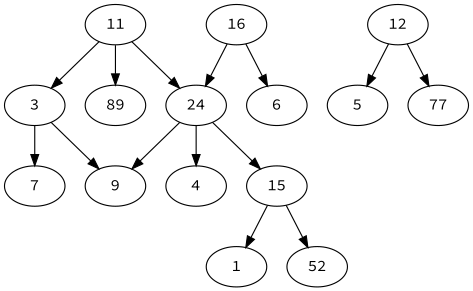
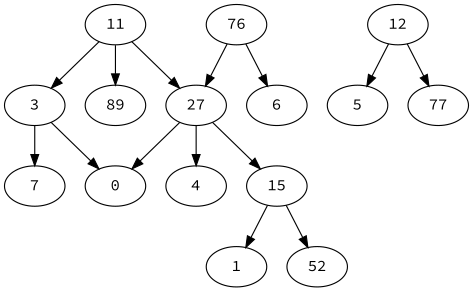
node "16": label "16" -> "76"
node "24": label "24" -> "27"
node "9": label "9" -> "0"
